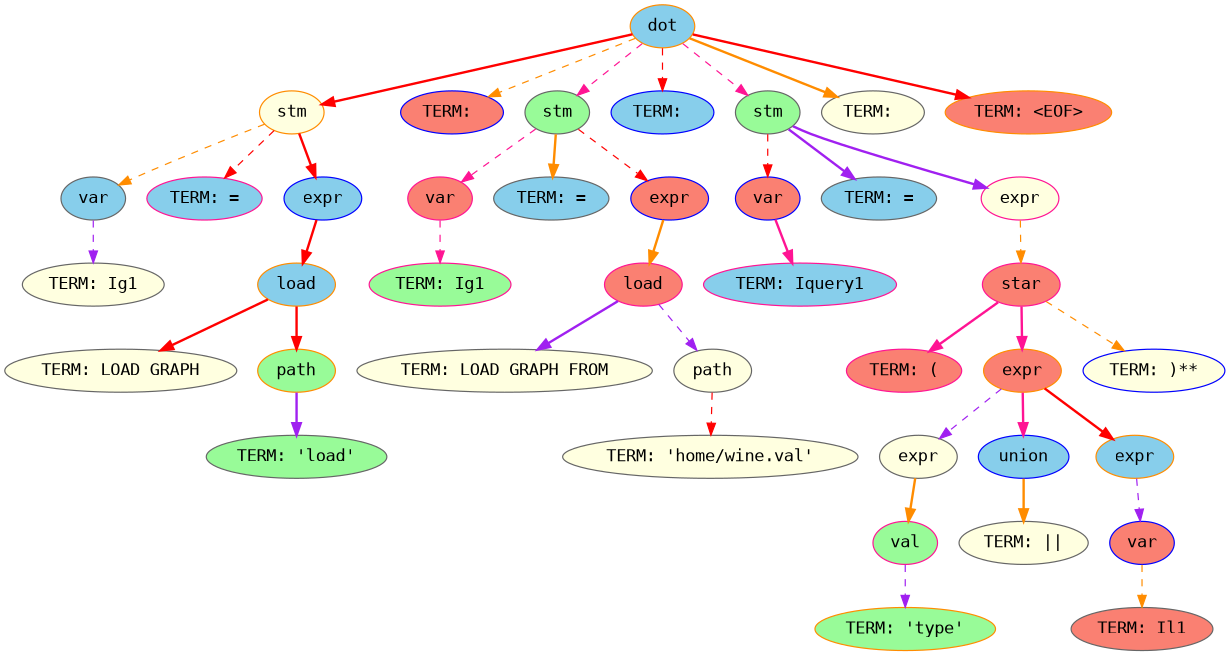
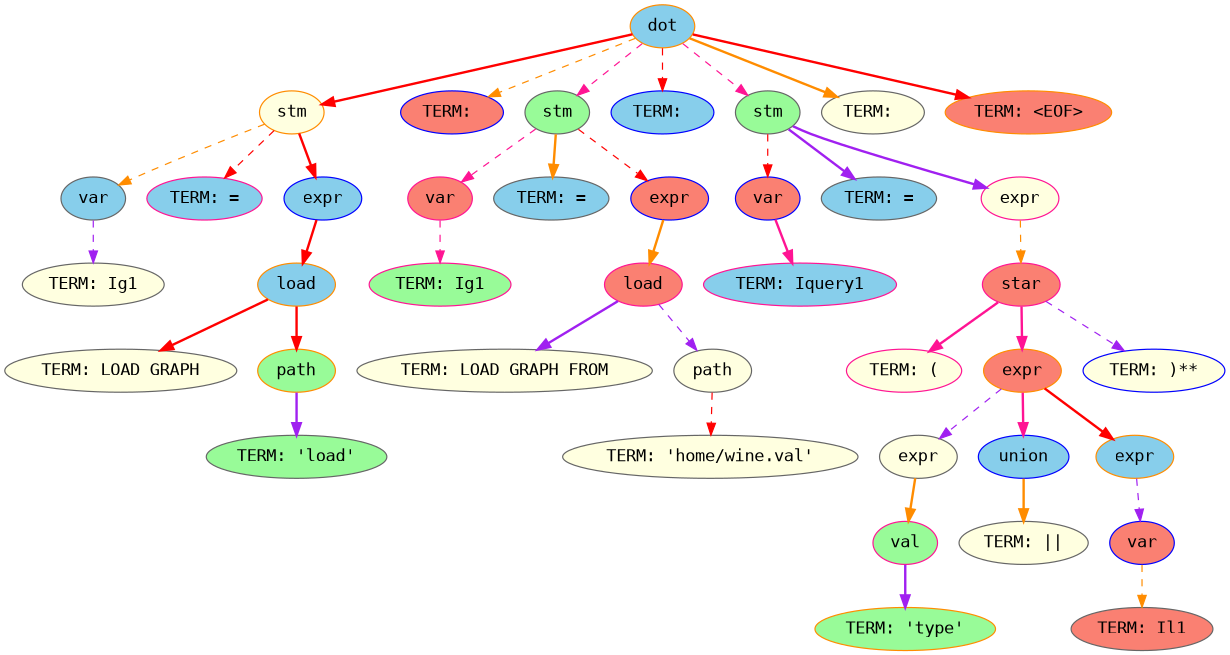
edge "star" -> "TERM: )**": color darkorange -> purple
node "TERM: (": fillcolor salmon -> lightyellow
edge "val" -> "TERM: 'type'": style dashed -> bold
